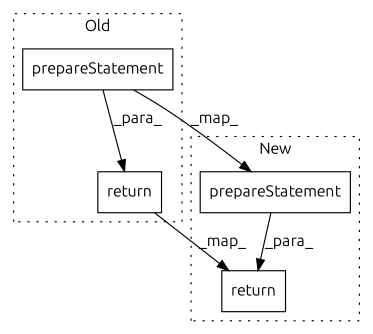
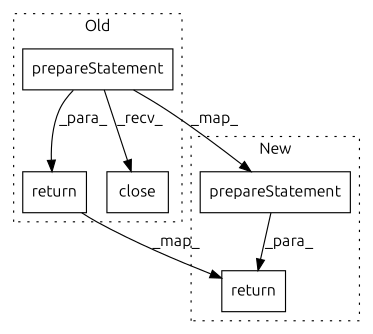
node "close": added
